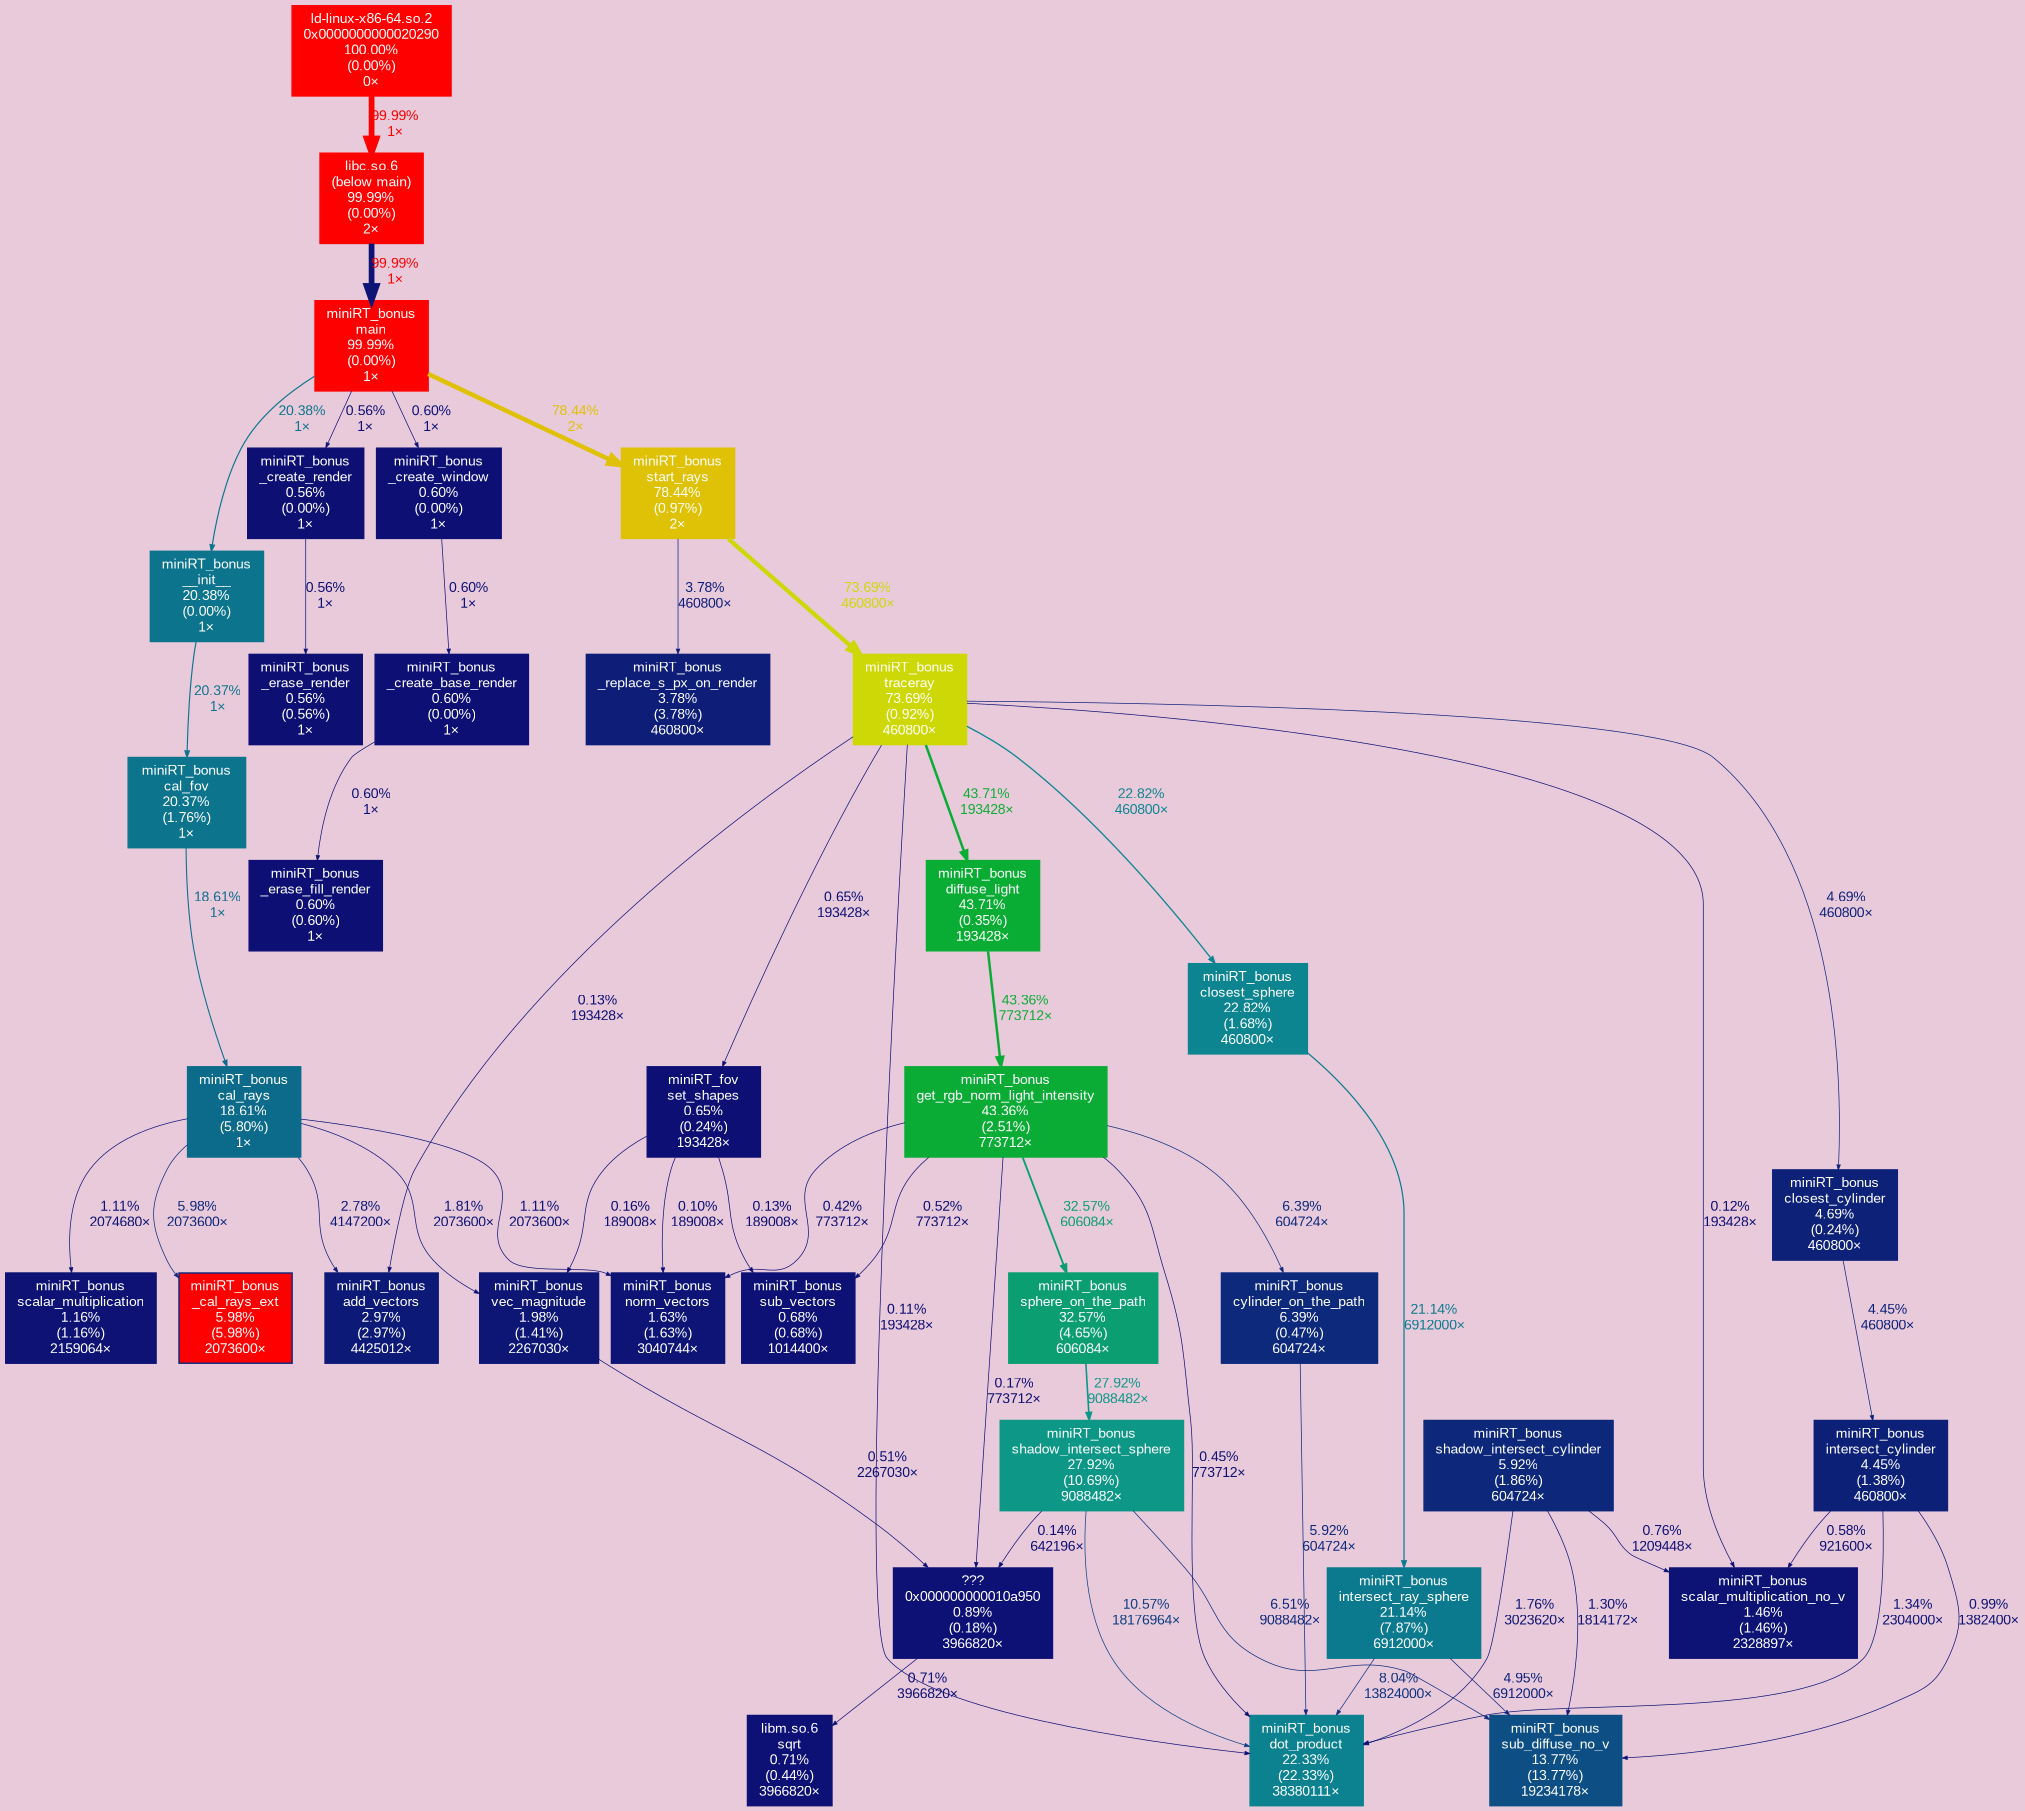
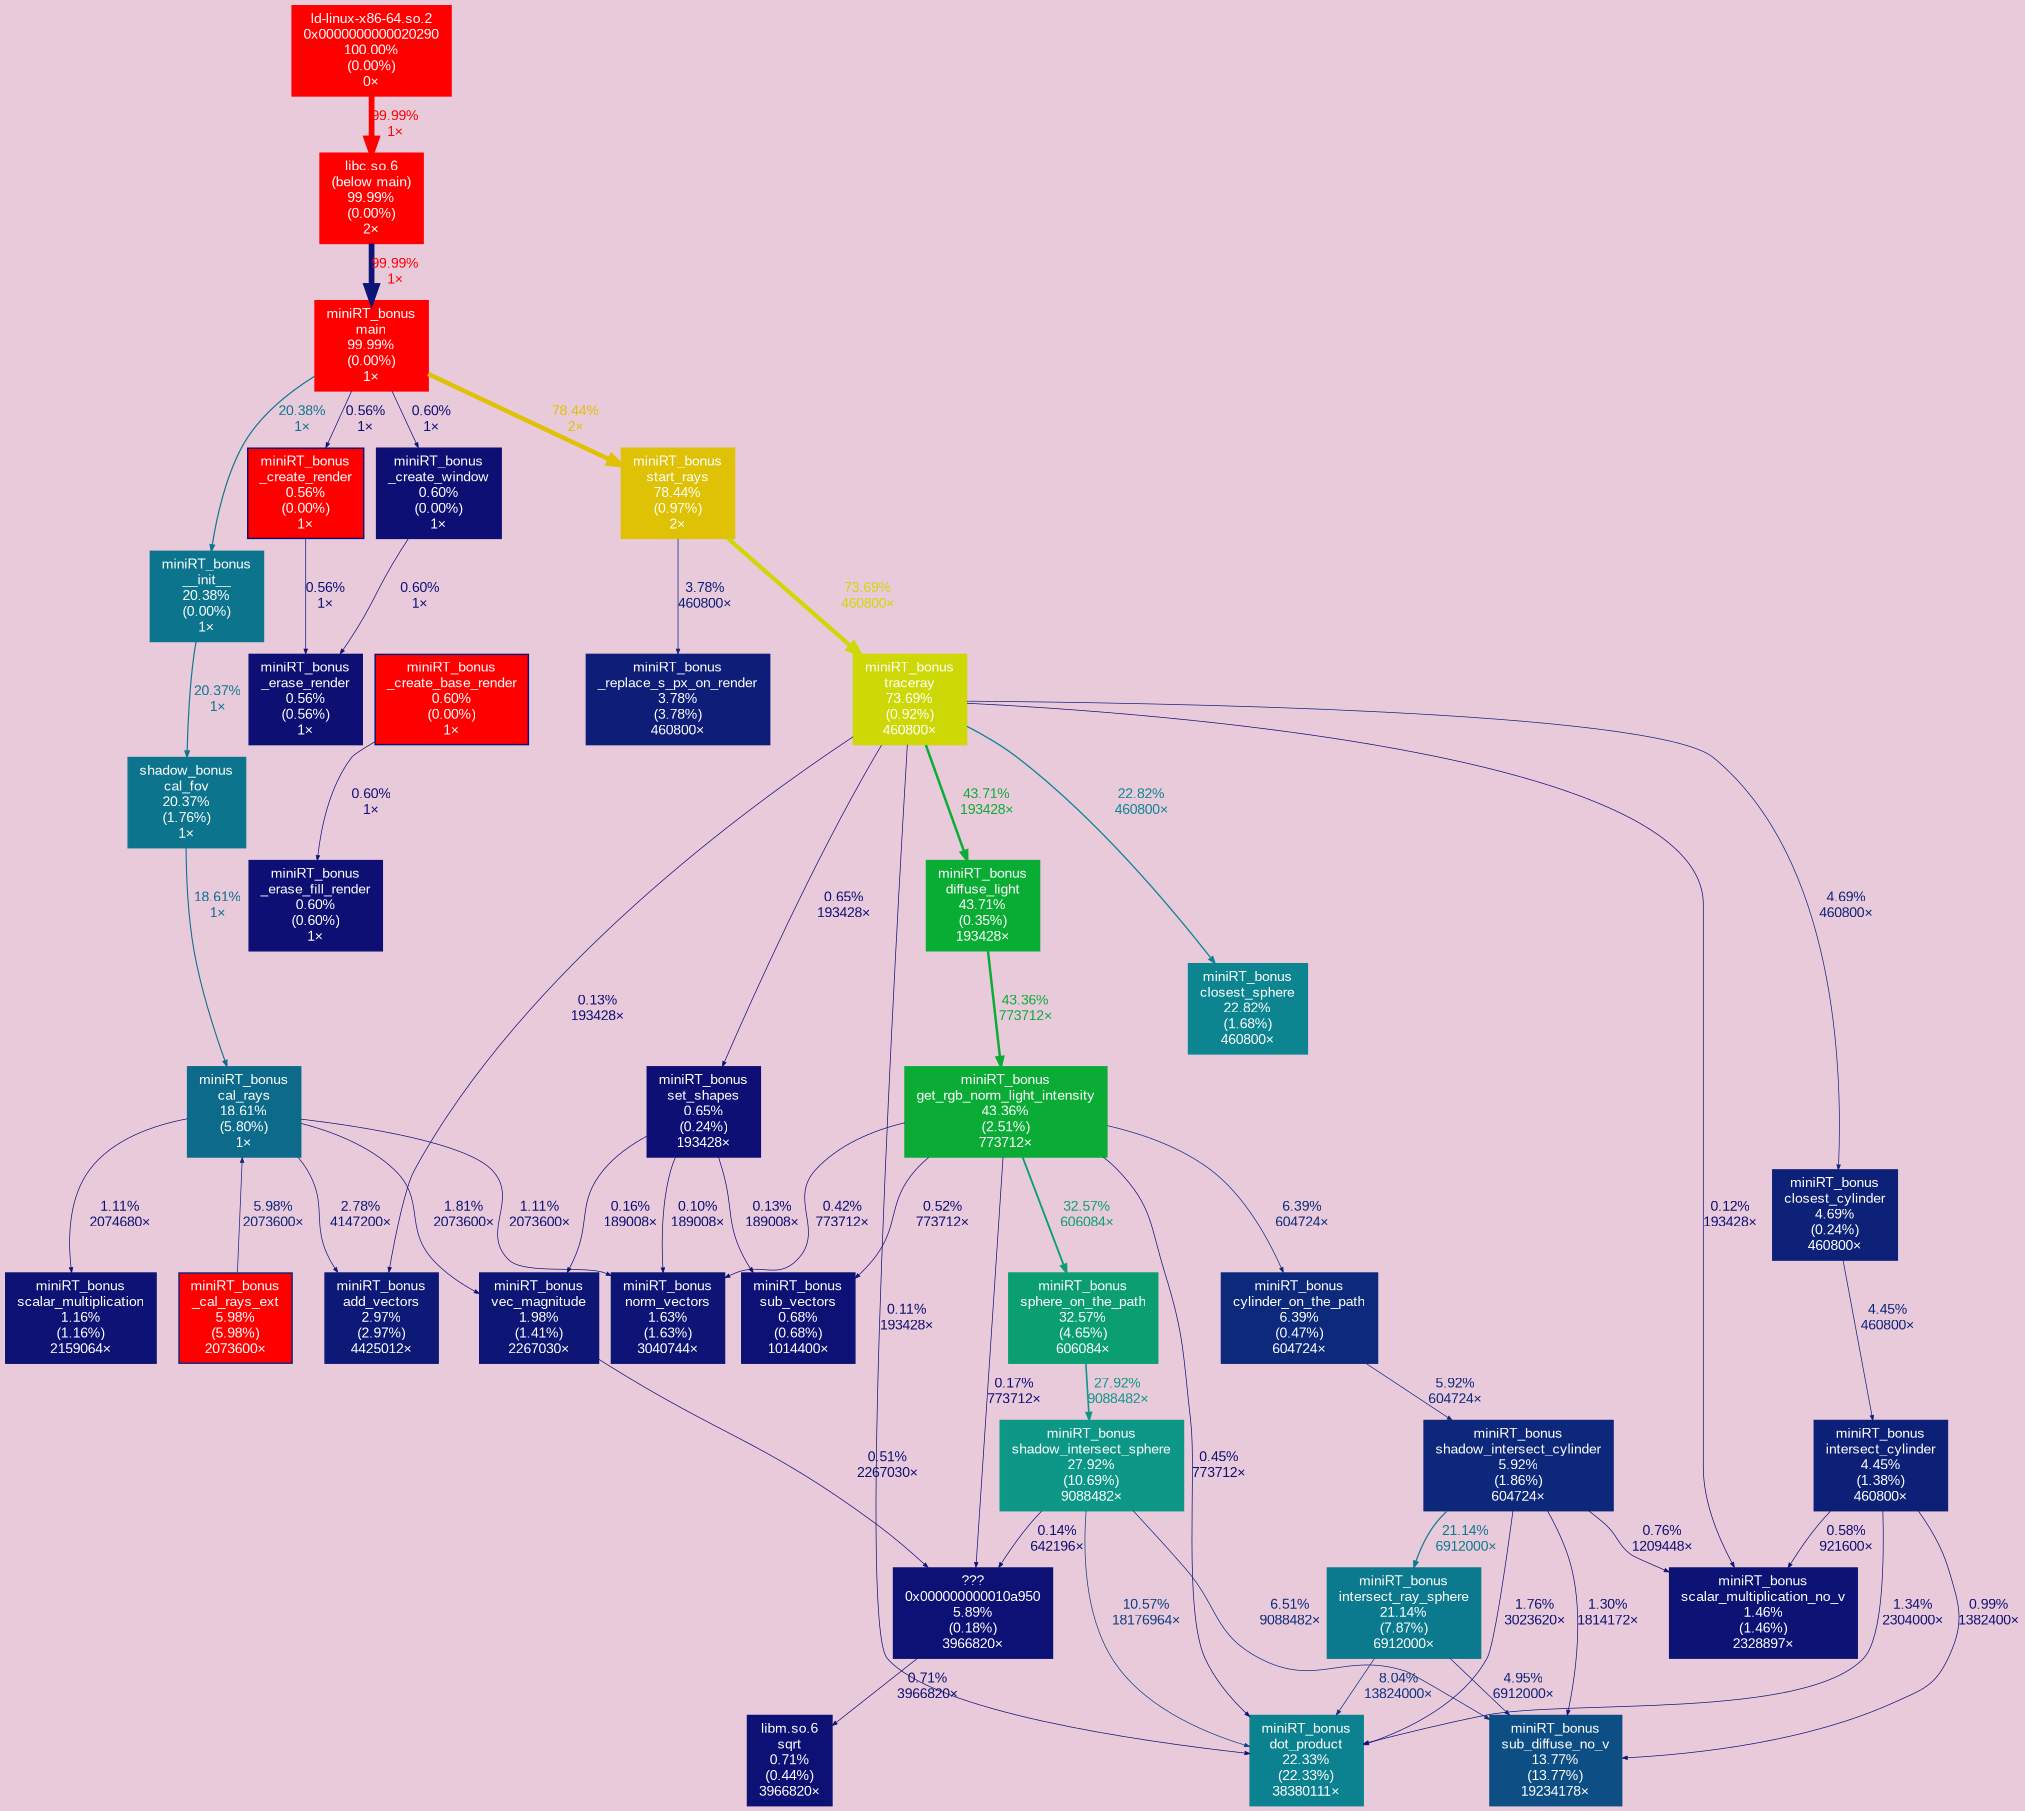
node "miniRT_bonus _create_render 0.56% (0.00%) 1×": fillcolor #0d0f73 -> #ff0000
edge "miniRT_bonus _create_window 0.60% (0.00%) 1×" -> "miniRT_bonus _create_base_render 0.60% (0.00%) 1×": now "miniRT_bonus _create_window 0.60% (0.00%) 1×" -> "miniRT_bonus _erase_render 0.56% (0.56%) 1×"
node "miniRT_bonus _create_base_render 0.60% (0.00%) 1×": fillcolor #0d0f74 -> #ff0000
node "miniRT_bonus cal_fov 20.37% (1.76%) 1×": label "miniRT_bonus cal_fov 20.37% (1.76%) 1×" -> "shadow_bonus cal_fov 20.37% (1.76%) 1×"
node "miniRT_fov set_shapes 0.65% (0.24%) 193428×": label "miniRT_fov set_shapes 0.65% (0.24%) 193428×" -> "miniRT_bonus set_shapes 0.65% (0.24%) 193428×"
edge "miniRT_bonus cal_rays 18.61% (5.80%) 1×" -> "miniRT_bonus _cal_rays_ext 5.98% (5.98%) 2073600×": reversed
edge "miniRT_bonus closest_sphere 22.82% (1.68%) 460800×" -> "miniRT_bonus intersect_ray_sphere 21.14% (7.87%) 6912000×": now "miniRT_bonus shadow_intersect_cylinder 5.92% (1.86%) 604724×" -> "miniRT_bonus intersect_ray_sphere 21.14% (7.87%) 6912000×"
edge "miniRT_bonus cylinder_on_the_path 6.39% (0.47%) 604724×" -> "miniRT_bonus dot_product 22.33% (22.33%) 38380111×": now "miniRT_bonus cylinder_on_the_path 6.39% (0.47%) 604724×" -> "miniRT_bonus shadow_intersect_cylinder 5.92% (1.86%) 604724×"
node "??? 0x000000000010a950 0.89% (0.18%) 3966820×": label "??? 0x000000000010a950 0.89% (0.18%) 3966820×" -> "??? 0x000000000010a950 5.89% (0.18%) 3966820×"
